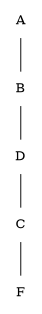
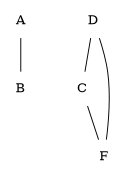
edge "B" -- "D": now "F" -- "D"
